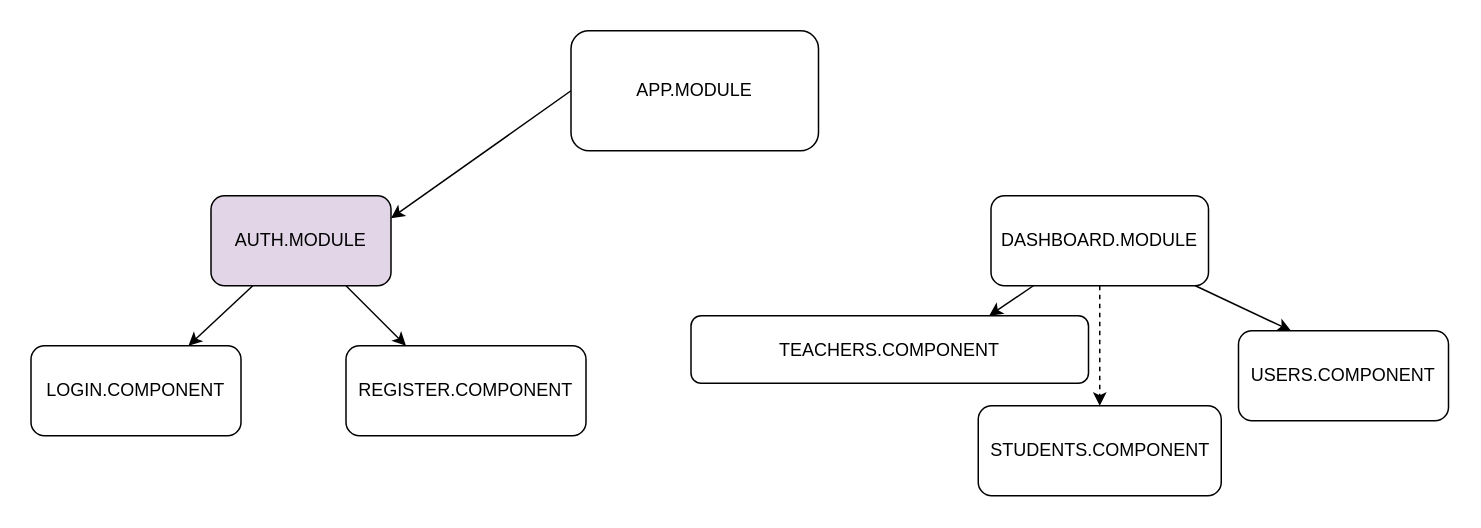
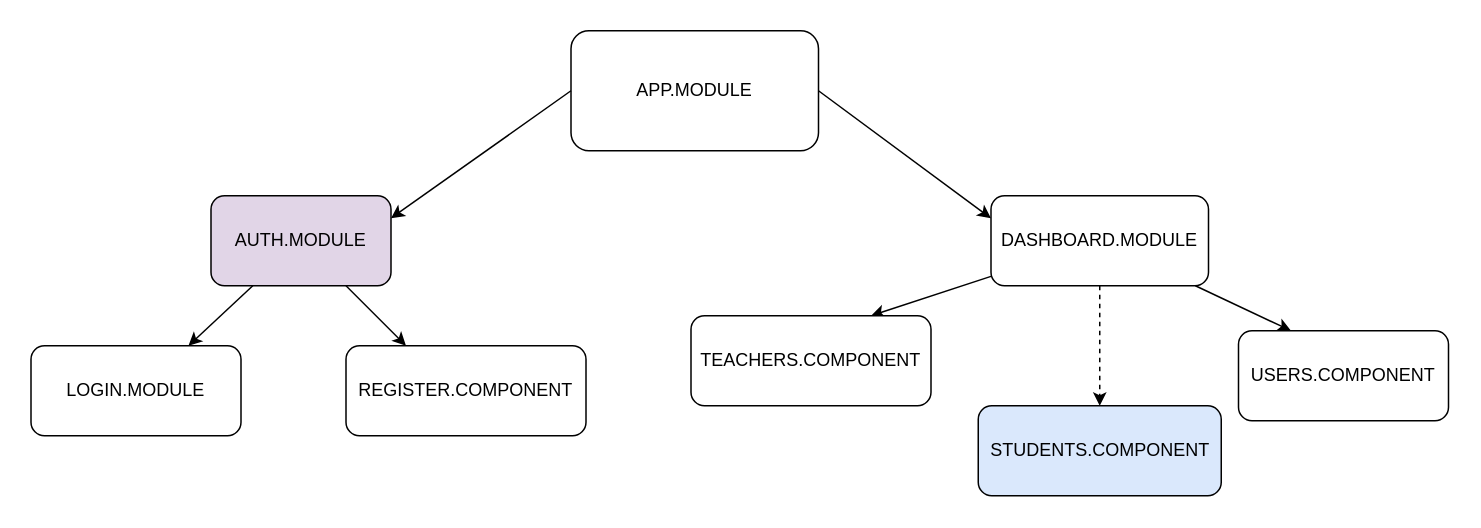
edge "APP.MODULE" -> "DASHBOARD.MODULE": added
node "TEACHERS.COMPONENT": size 398x68 -> 240x90
node "LOGIN.COMPONENT": label "LOGIN.COMPONENT" -> "LOGIN.MODULE"
node "STUDENTS.COMPONENT": fillcolor #ffffff -> #dae8fc
